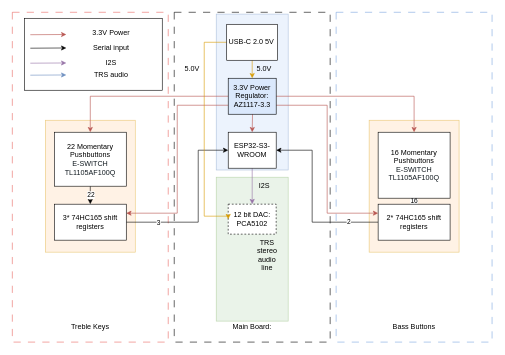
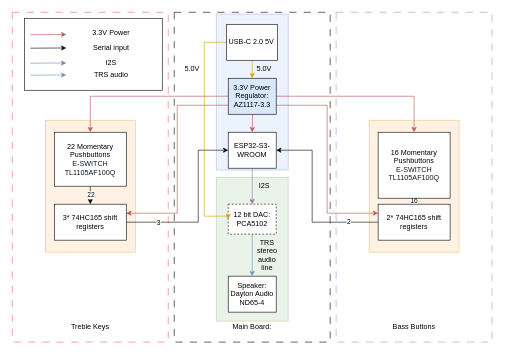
edge "12 bit DAC: PCA5102" -> "Speaker: Dayton Audio ND65-4": added
node "Speaker: Dayton Audio ND65-4": added
